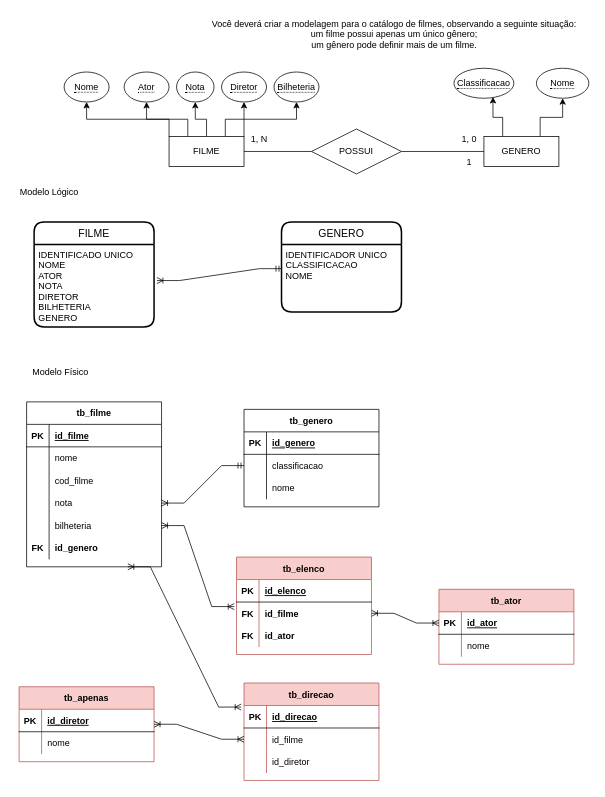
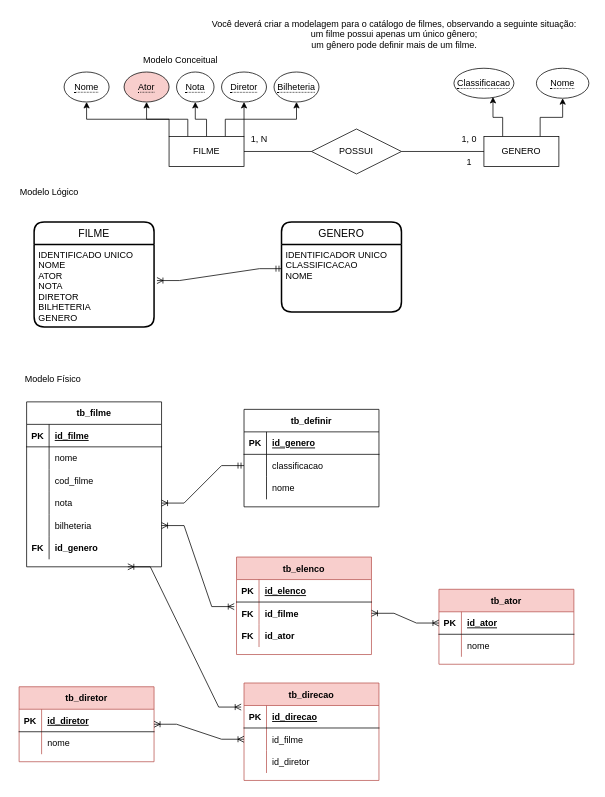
node "Modelo Conceitual": added
node "Ator": fillcolor #ffffff -> #f8cecc
node "Modelo Físico": moved (60, 372) -> (53, 379)
node "tb_genero": label "tb_genero" -> "tb_definir"
node "tb_apenas": label "tb_apenas" -> "tb_diretor"
